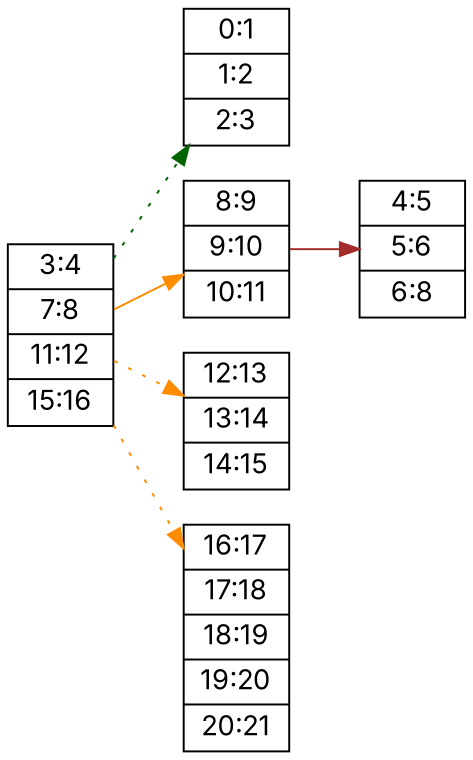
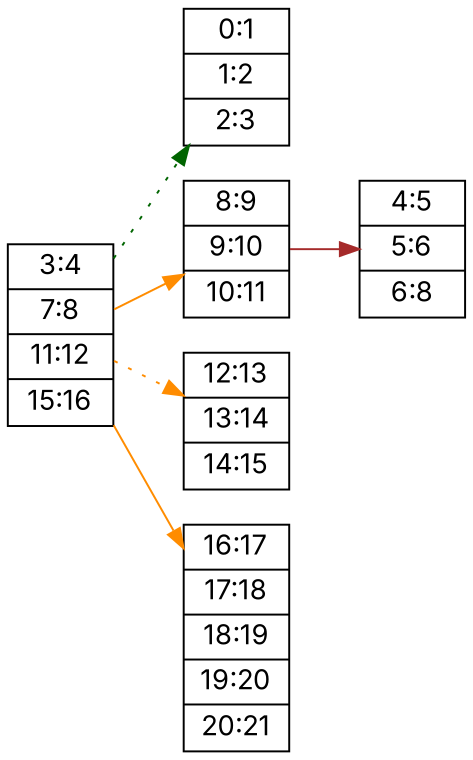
edge "3:4" -> "16:17": style dotted -> solid
